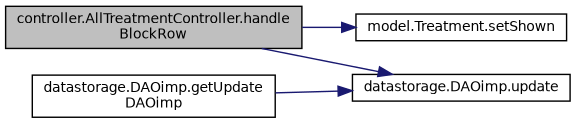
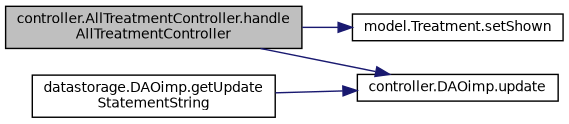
node "controller.AllTreatmentController.handle BlockRow": label "controller.AllTreatmentController.handle BlockRow" -> "controller.AllTreatmentController.handle AllTreatmentController"
node "datastorage.DAOimp.update": label "datastorage.DAOimp.update" -> "controller.DAOimp.update"
node "datastorage.DAOimp.getUpdate DAOimp": label "datastorage.DAOimp.getUpdate DAOimp" -> "datastorage.DAOimp.getUpdate StatementString"
